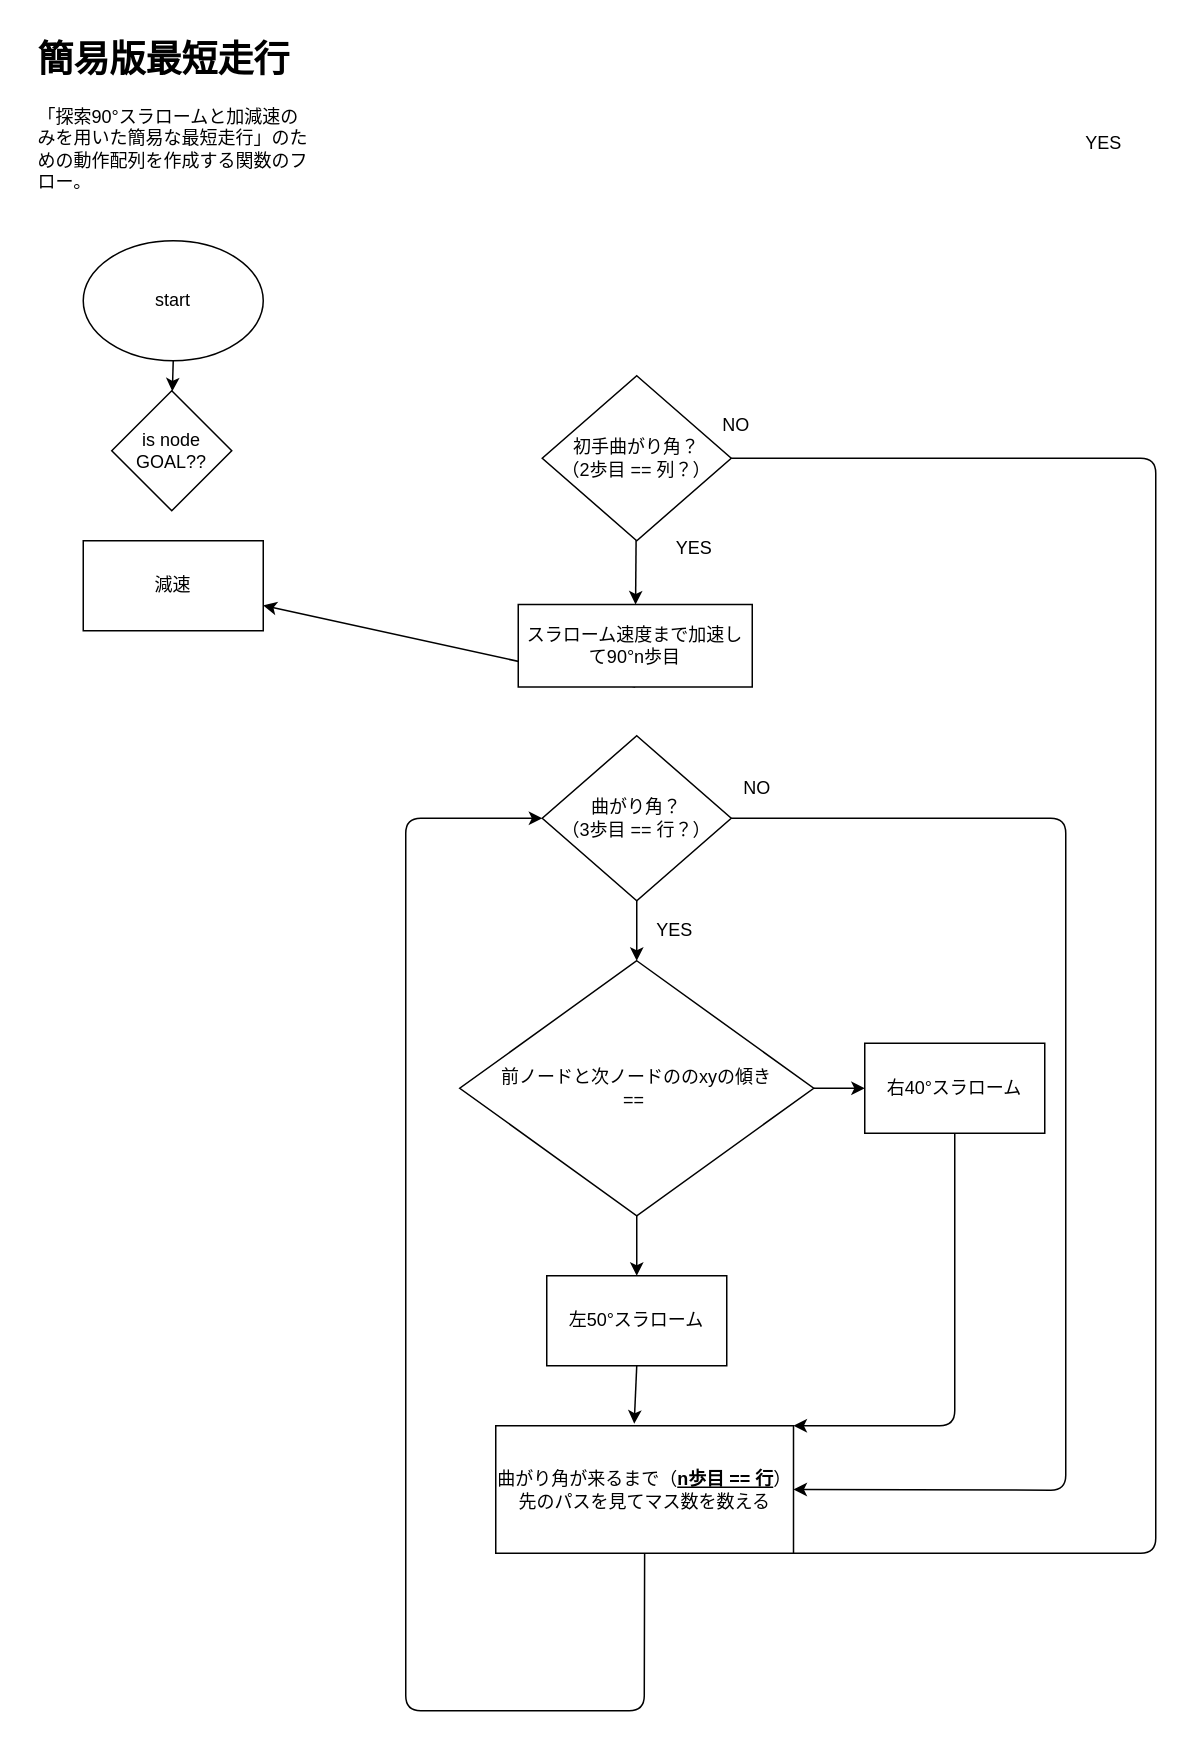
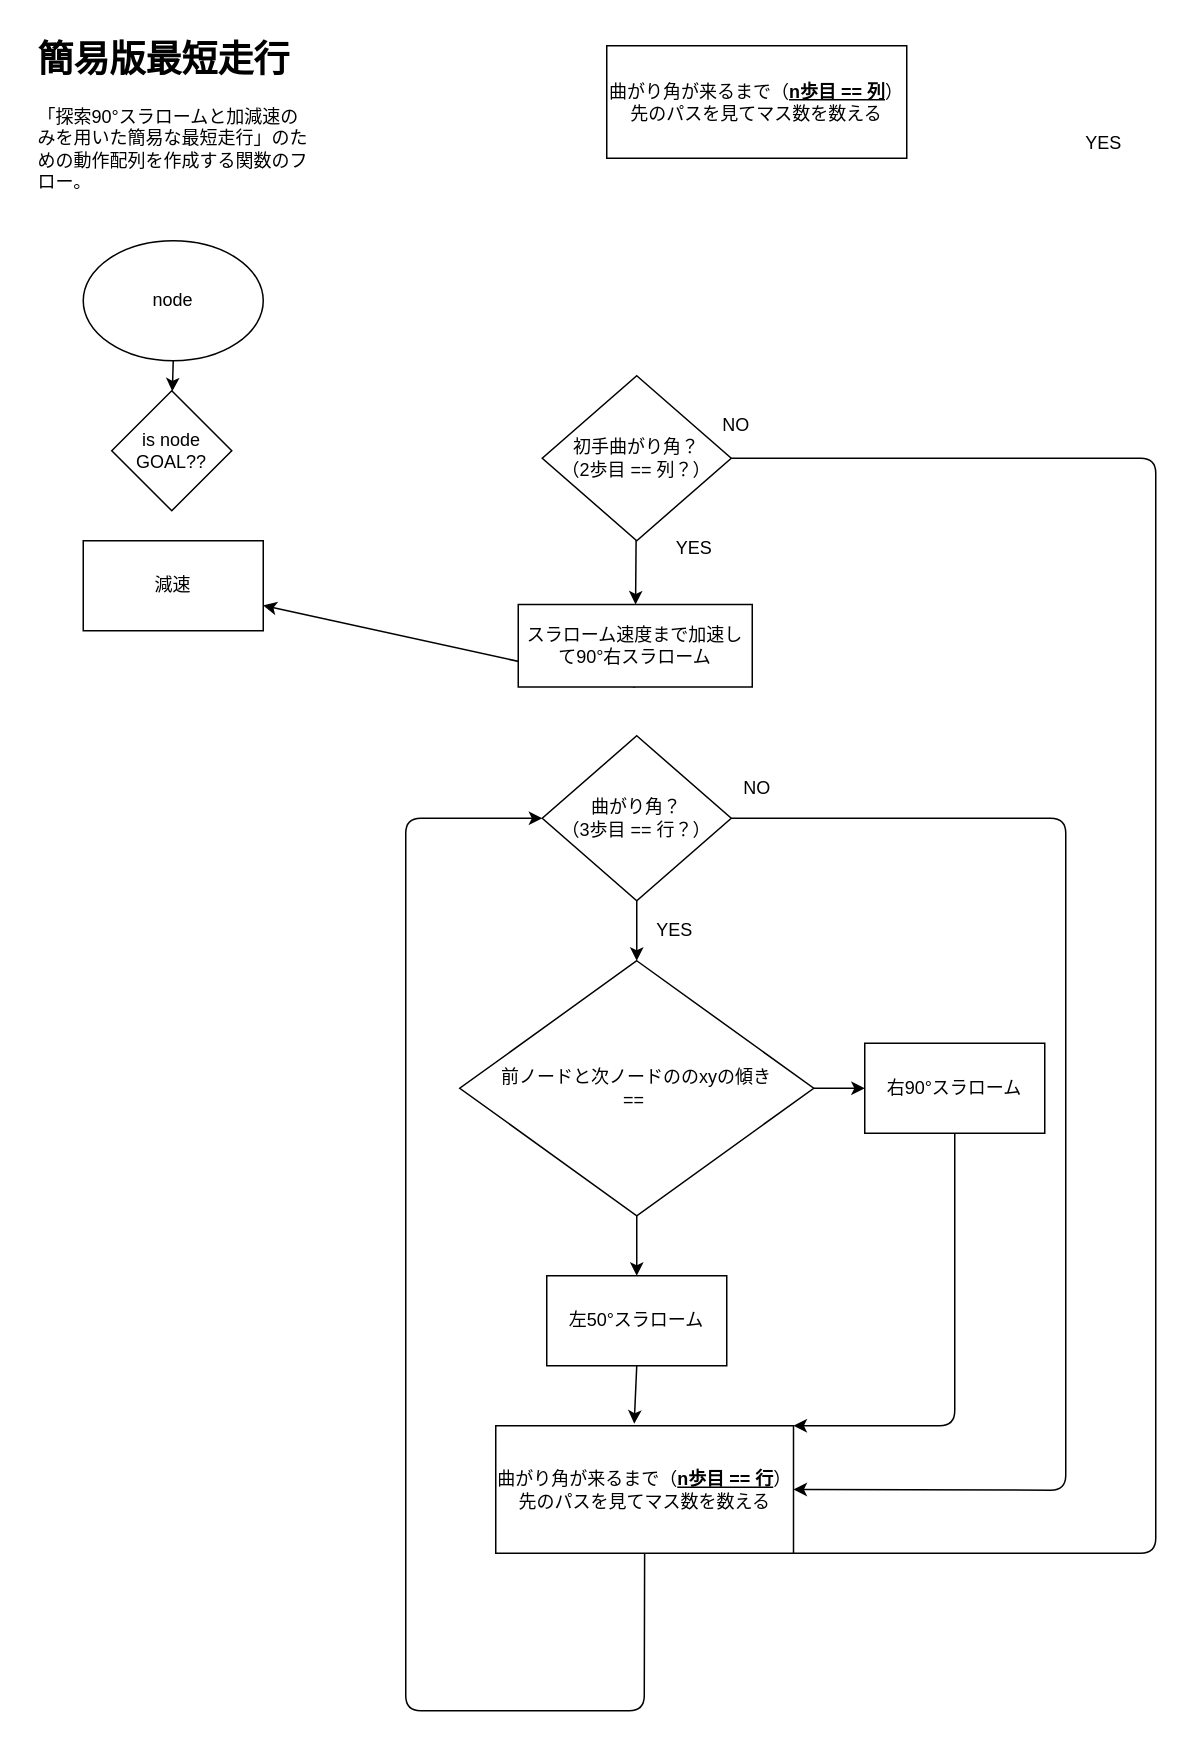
node "曲がり角が来るまで（n歩目 == 列） 先のパスを見てマス数を数える": added
node "start": label "start" -> "node"
node "スラローム速度まで加速して90°n歩目": label "スラローム速度まで加速して90°n歩目" -> "スラローム速度まで加速して90°右スラローム"
node "右40°スラローム": label "右40°スラローム" -> "右90°スラローム"
